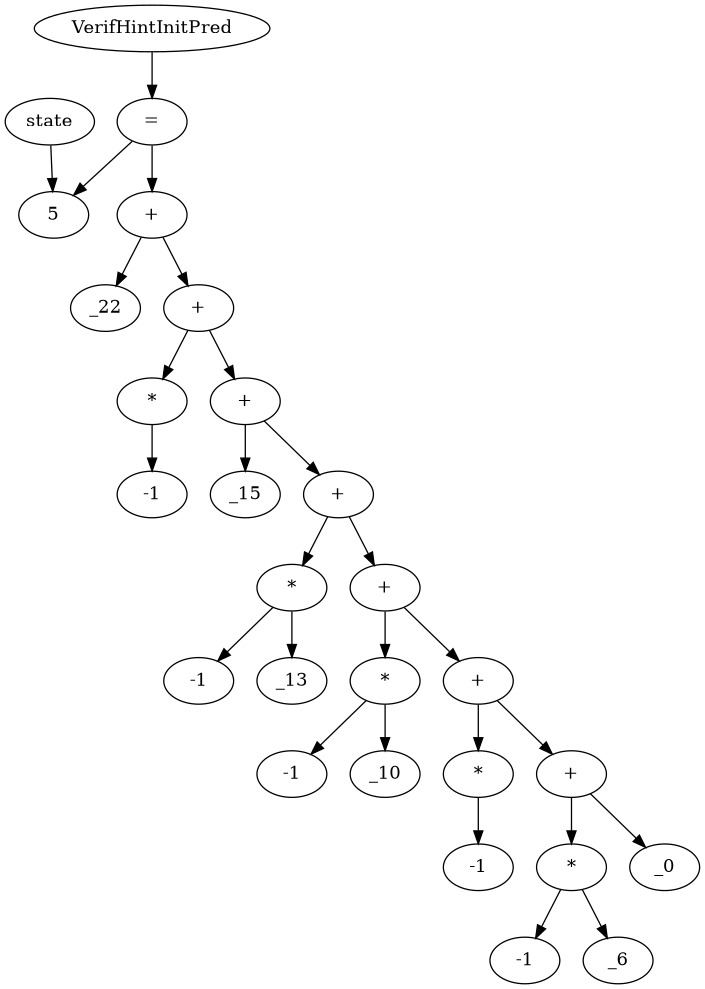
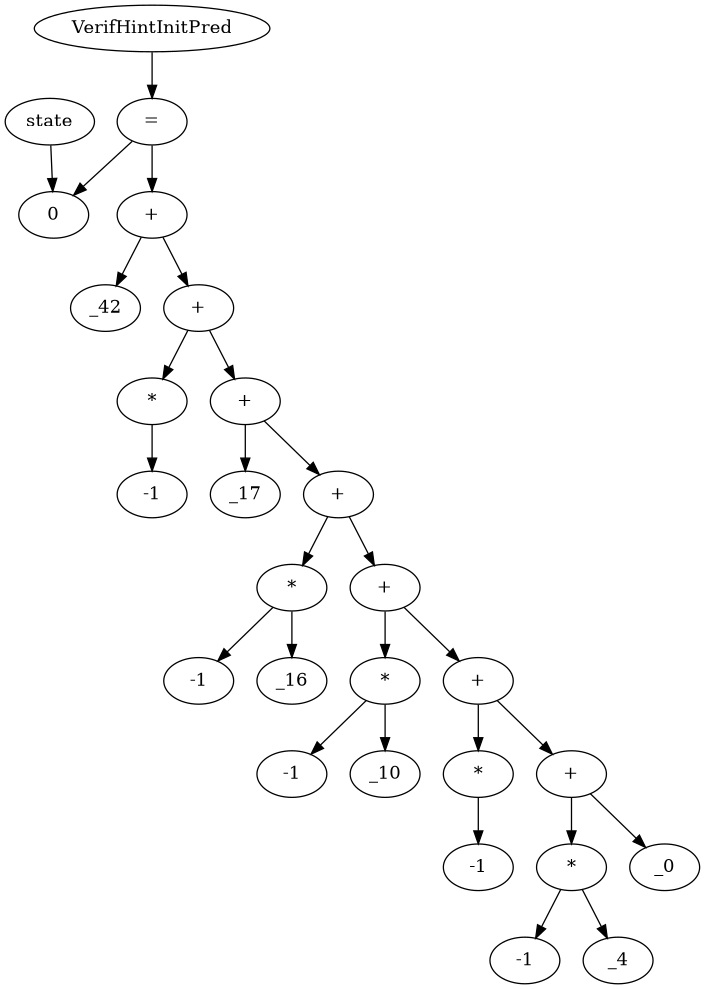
node "5": label "5" -> "0"
node "_22": label "_22" -> "_42"
node "_15": label "_15" -> "_17"
node "_13": label "_13" -> "_16"
node "_6": label "_6" -> "_4"
